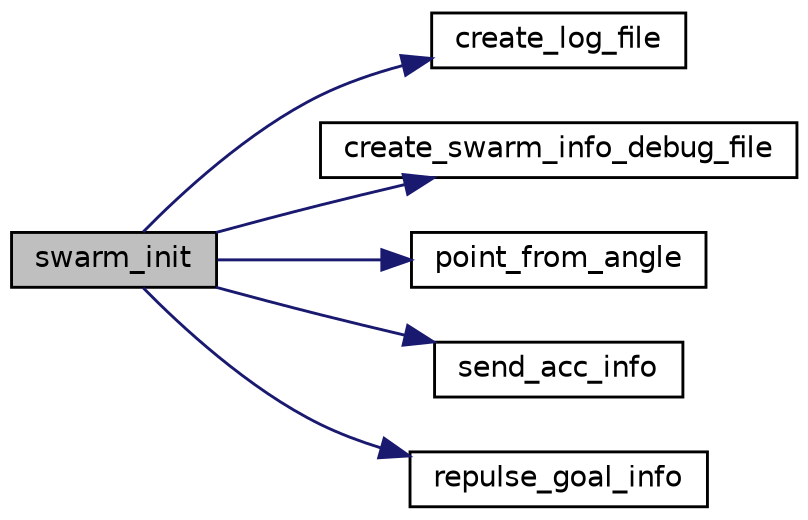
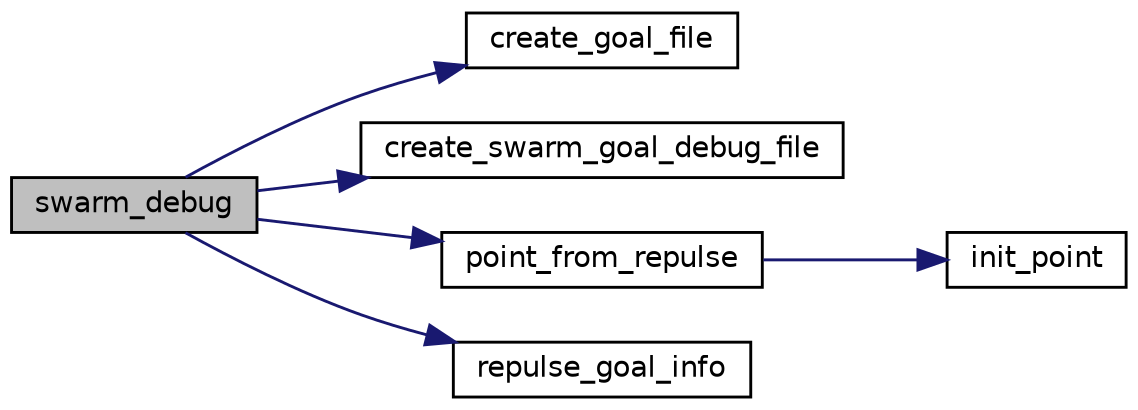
node "create_log_file": label "create_log_file" -> "create_goal_file"
node "create_swarm_info_debug_file": label "create_swarm_info_debug_file" -> "create_swarm_goal_debug_file"
node "swarm_init": label "swarm_init" -> "swarm_debug"
node "point_from_angle": label "point_from_angle" -> "point_from_repulse"
node "init_point": added
node "send_acc_info": removed
